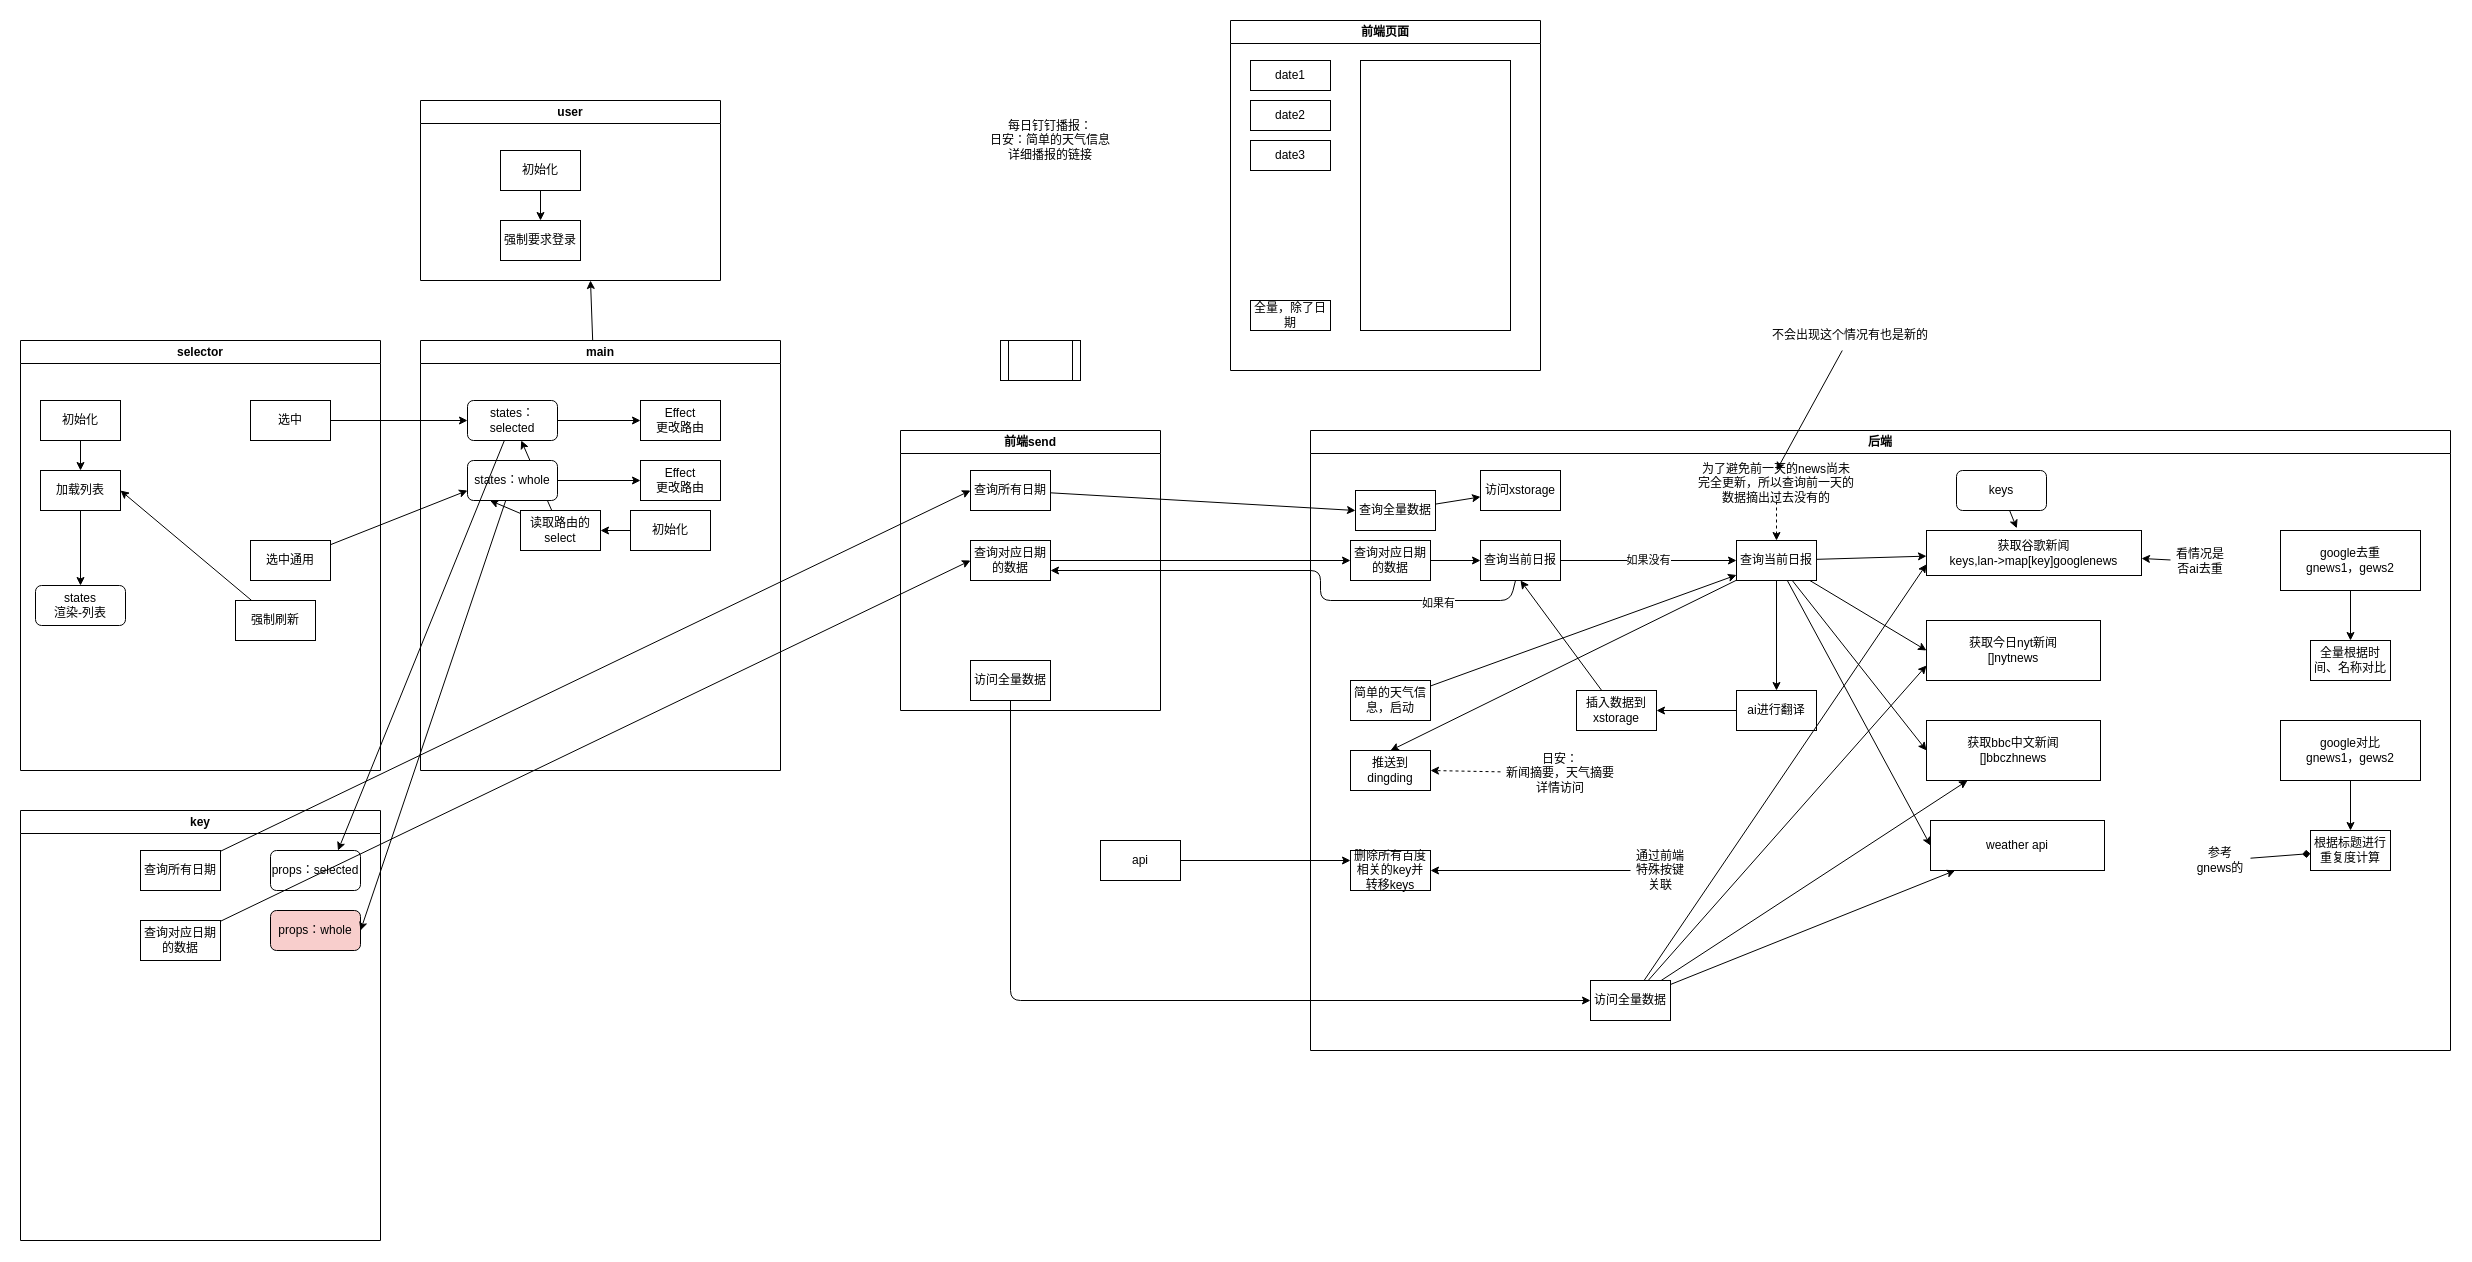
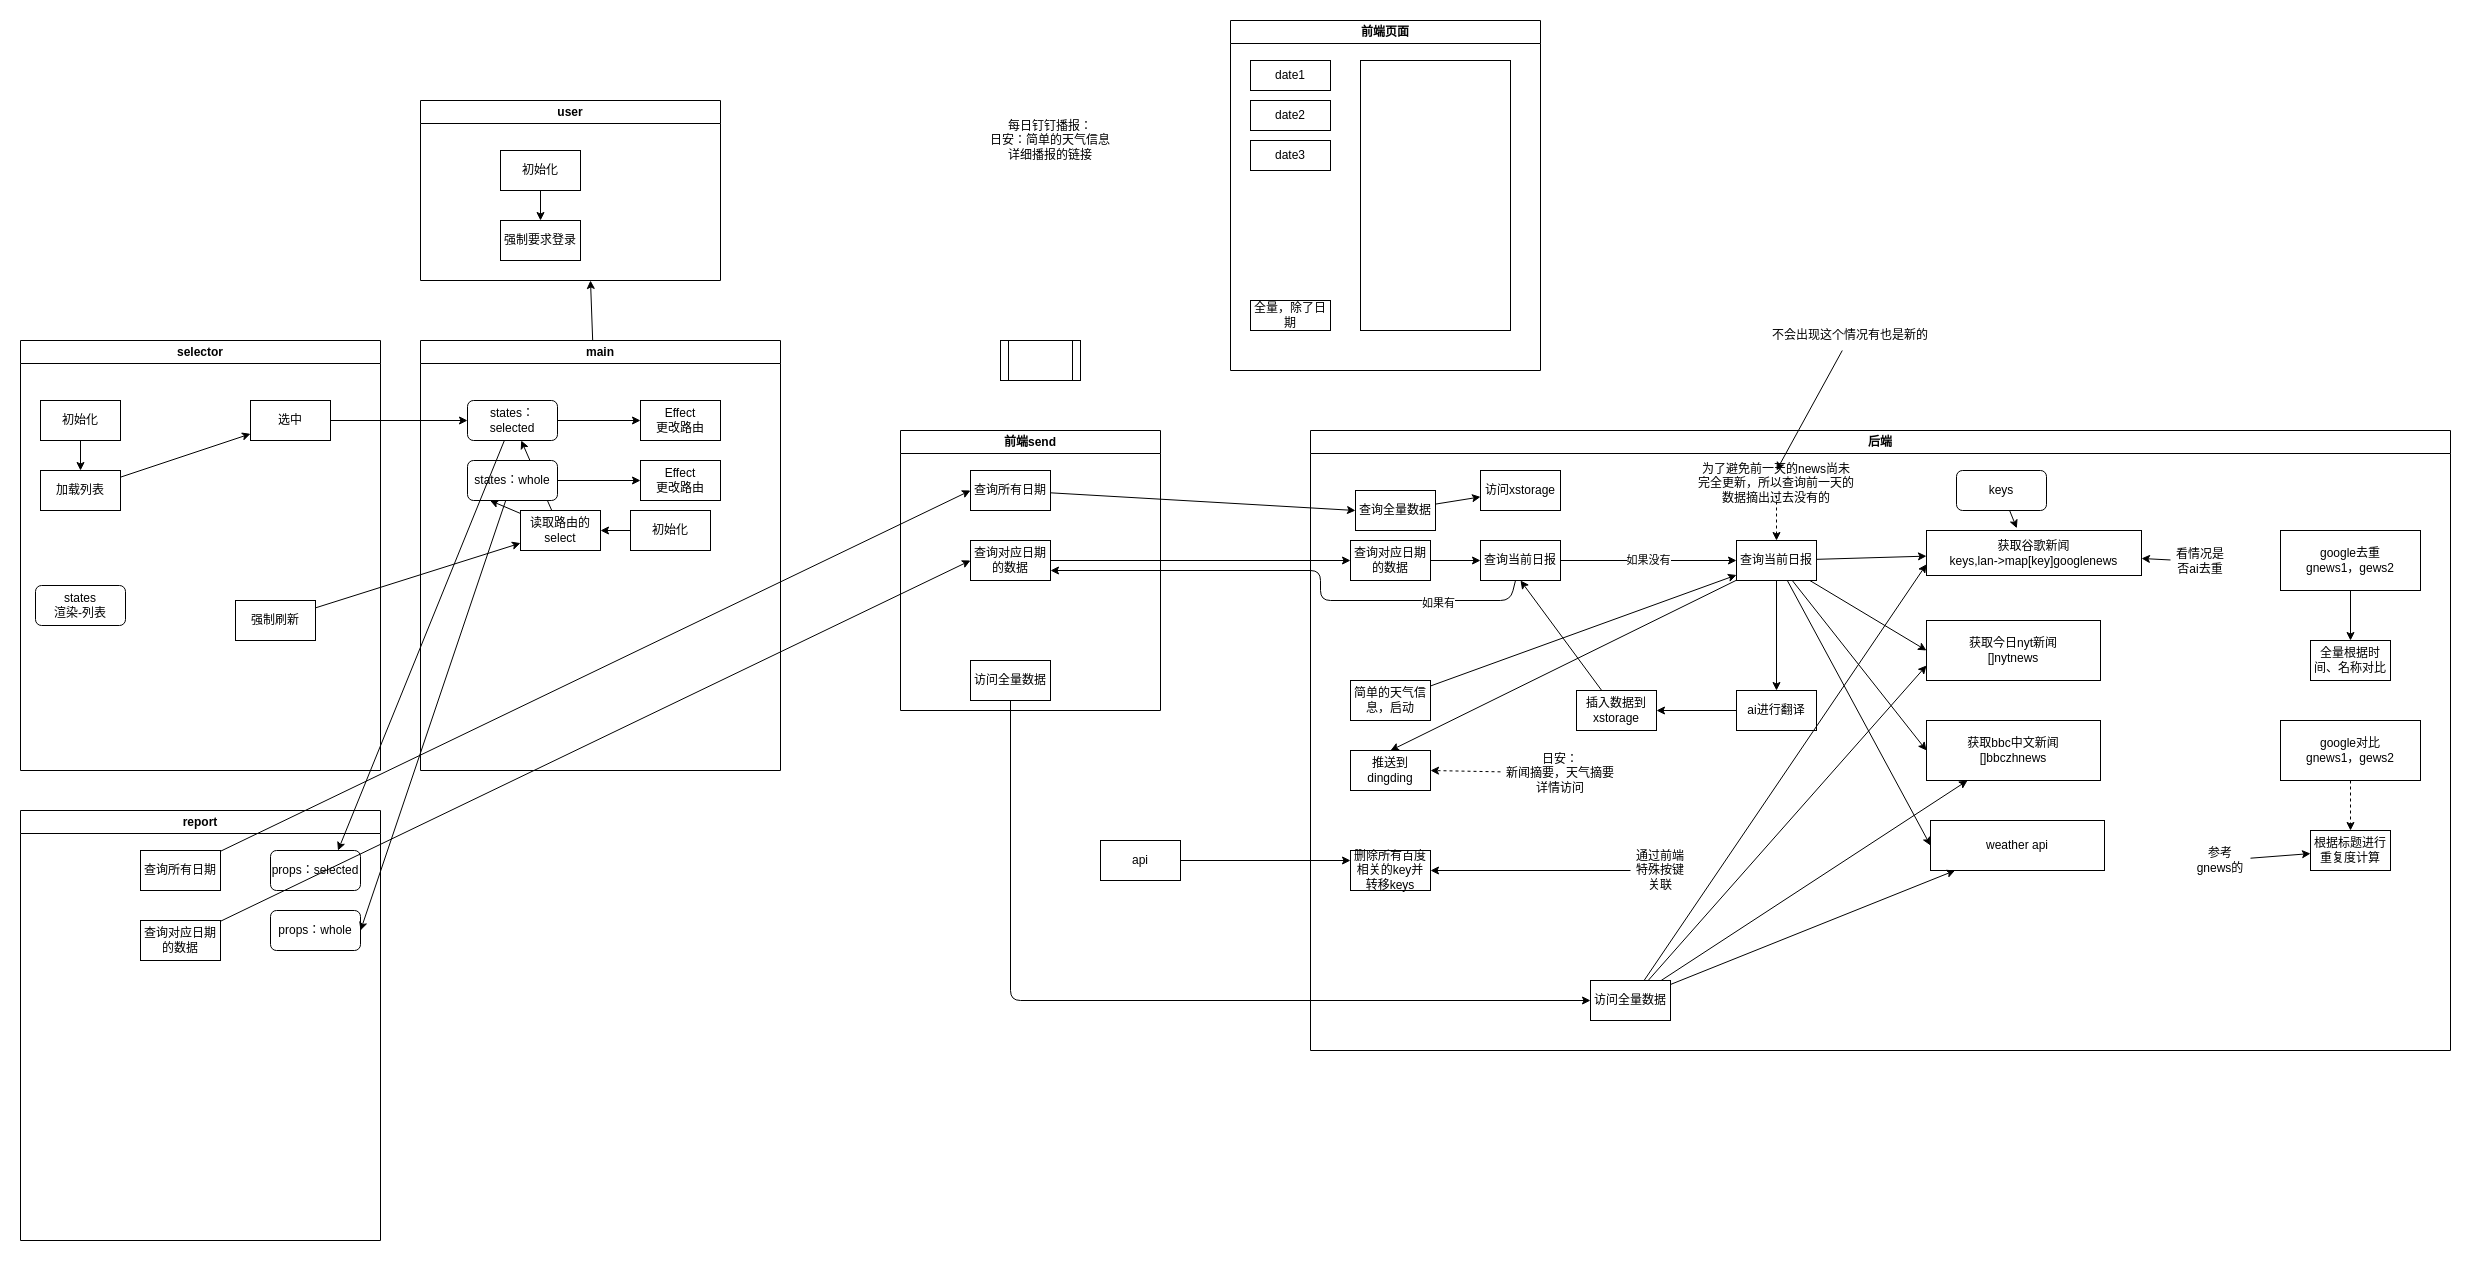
edge "选中通用" -> "states：whole": removed
edge "加载列表" -> "states 渲染-列表": now "加载列表" -> "选中"
edge "强制刷新" -> "加载列表": now "强制刷新" -> "读取路由的select"
node "选中通用": removed
edge "google对比 gnews1，gews2" -> "根据标题进行重复度计算": style solid -> dashed
node "key": label "key" -> "report"
edge "参考gnews的" -> "根据标题进行重复度计算": arrowhead diamond -> classic
node "props：whole": fillcolor #f8cecc -> #ffffff
